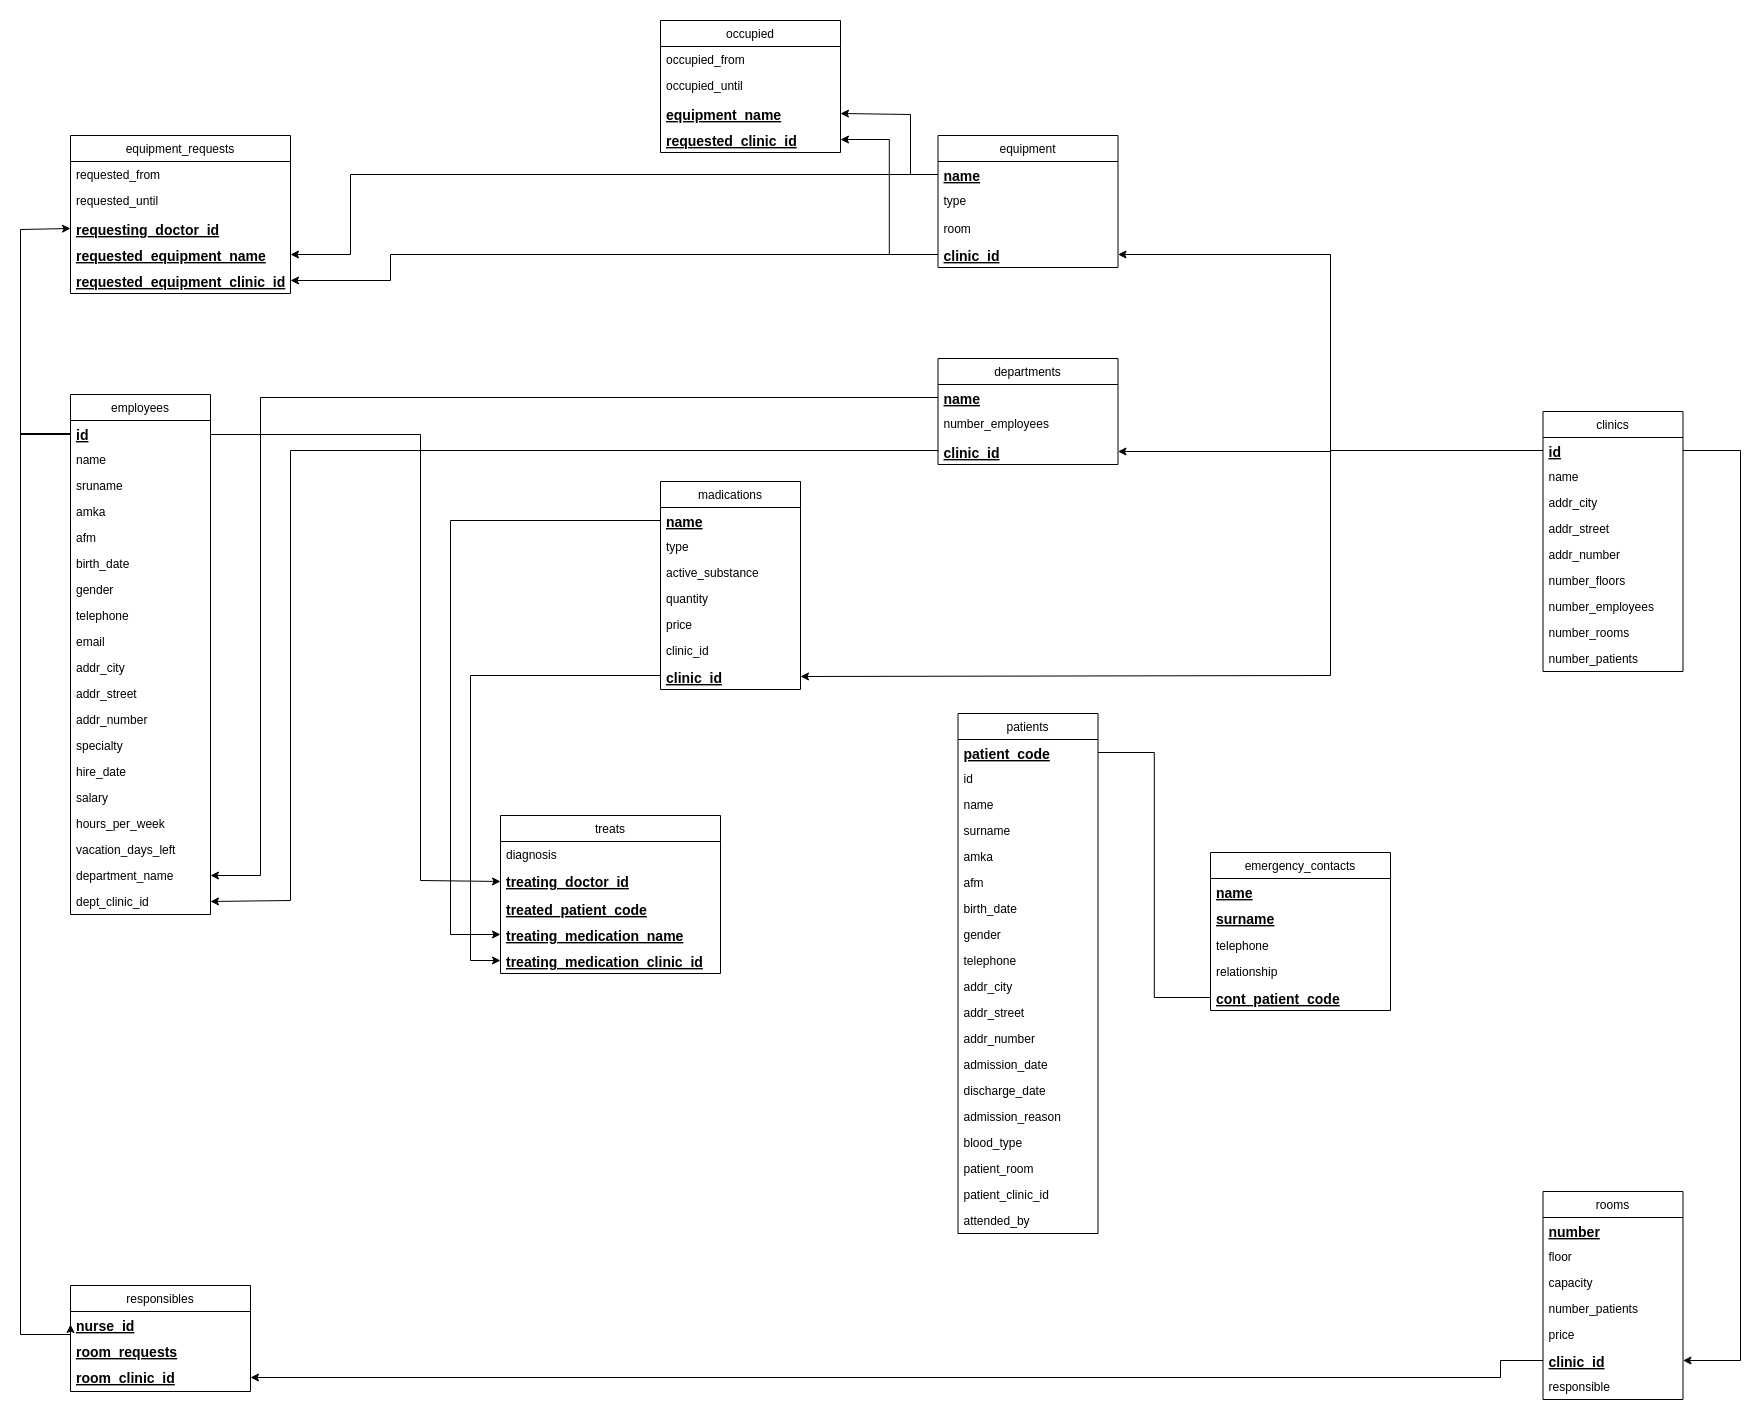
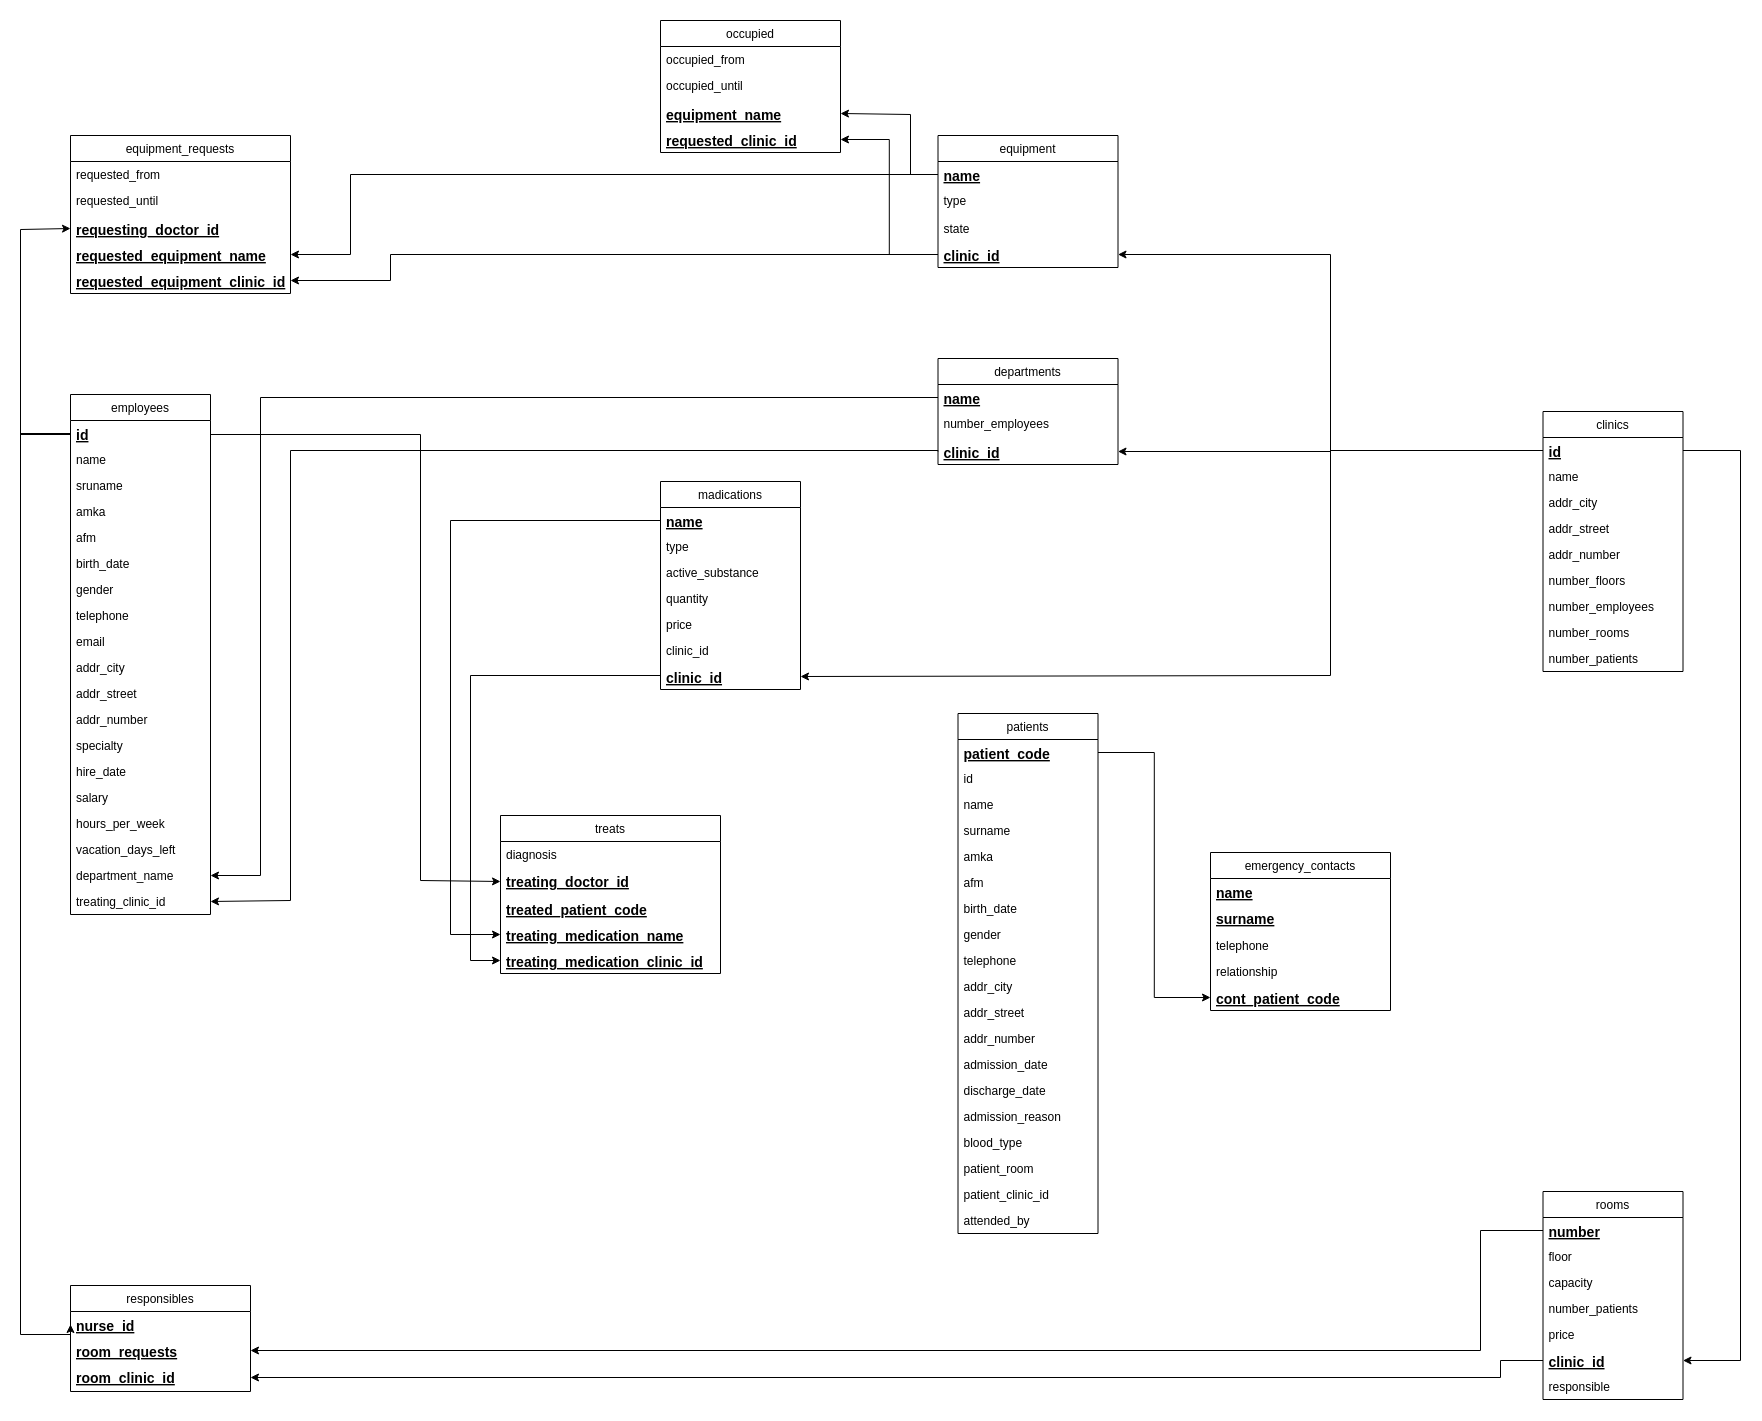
node "room": label "room" -> "state"
node "dept_clinic_id": label "dept_clinic_id" -> "treating_clinic_id"
edge "patient_code" -- "cont_patient_code": arrowhead none -> classic
edge "number" -> "room_requests": added
